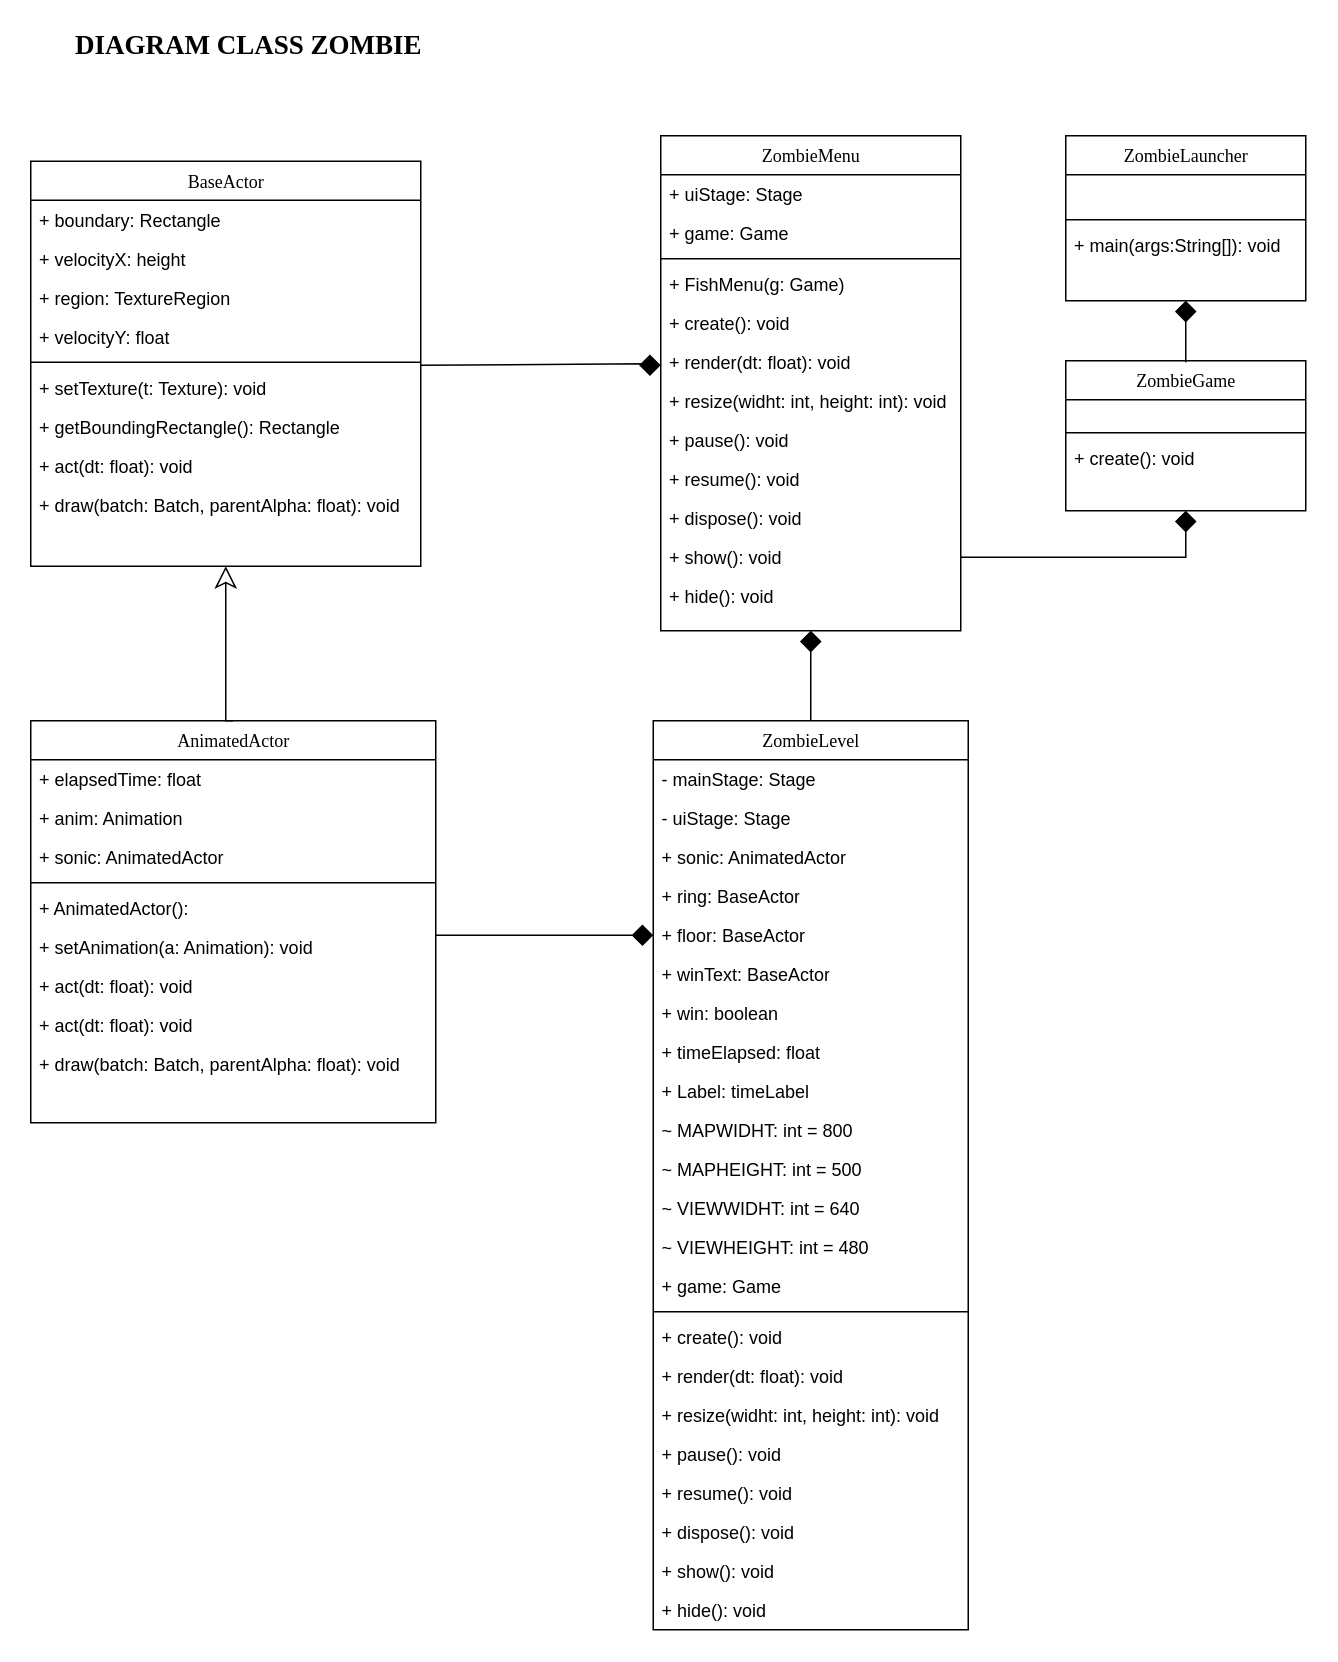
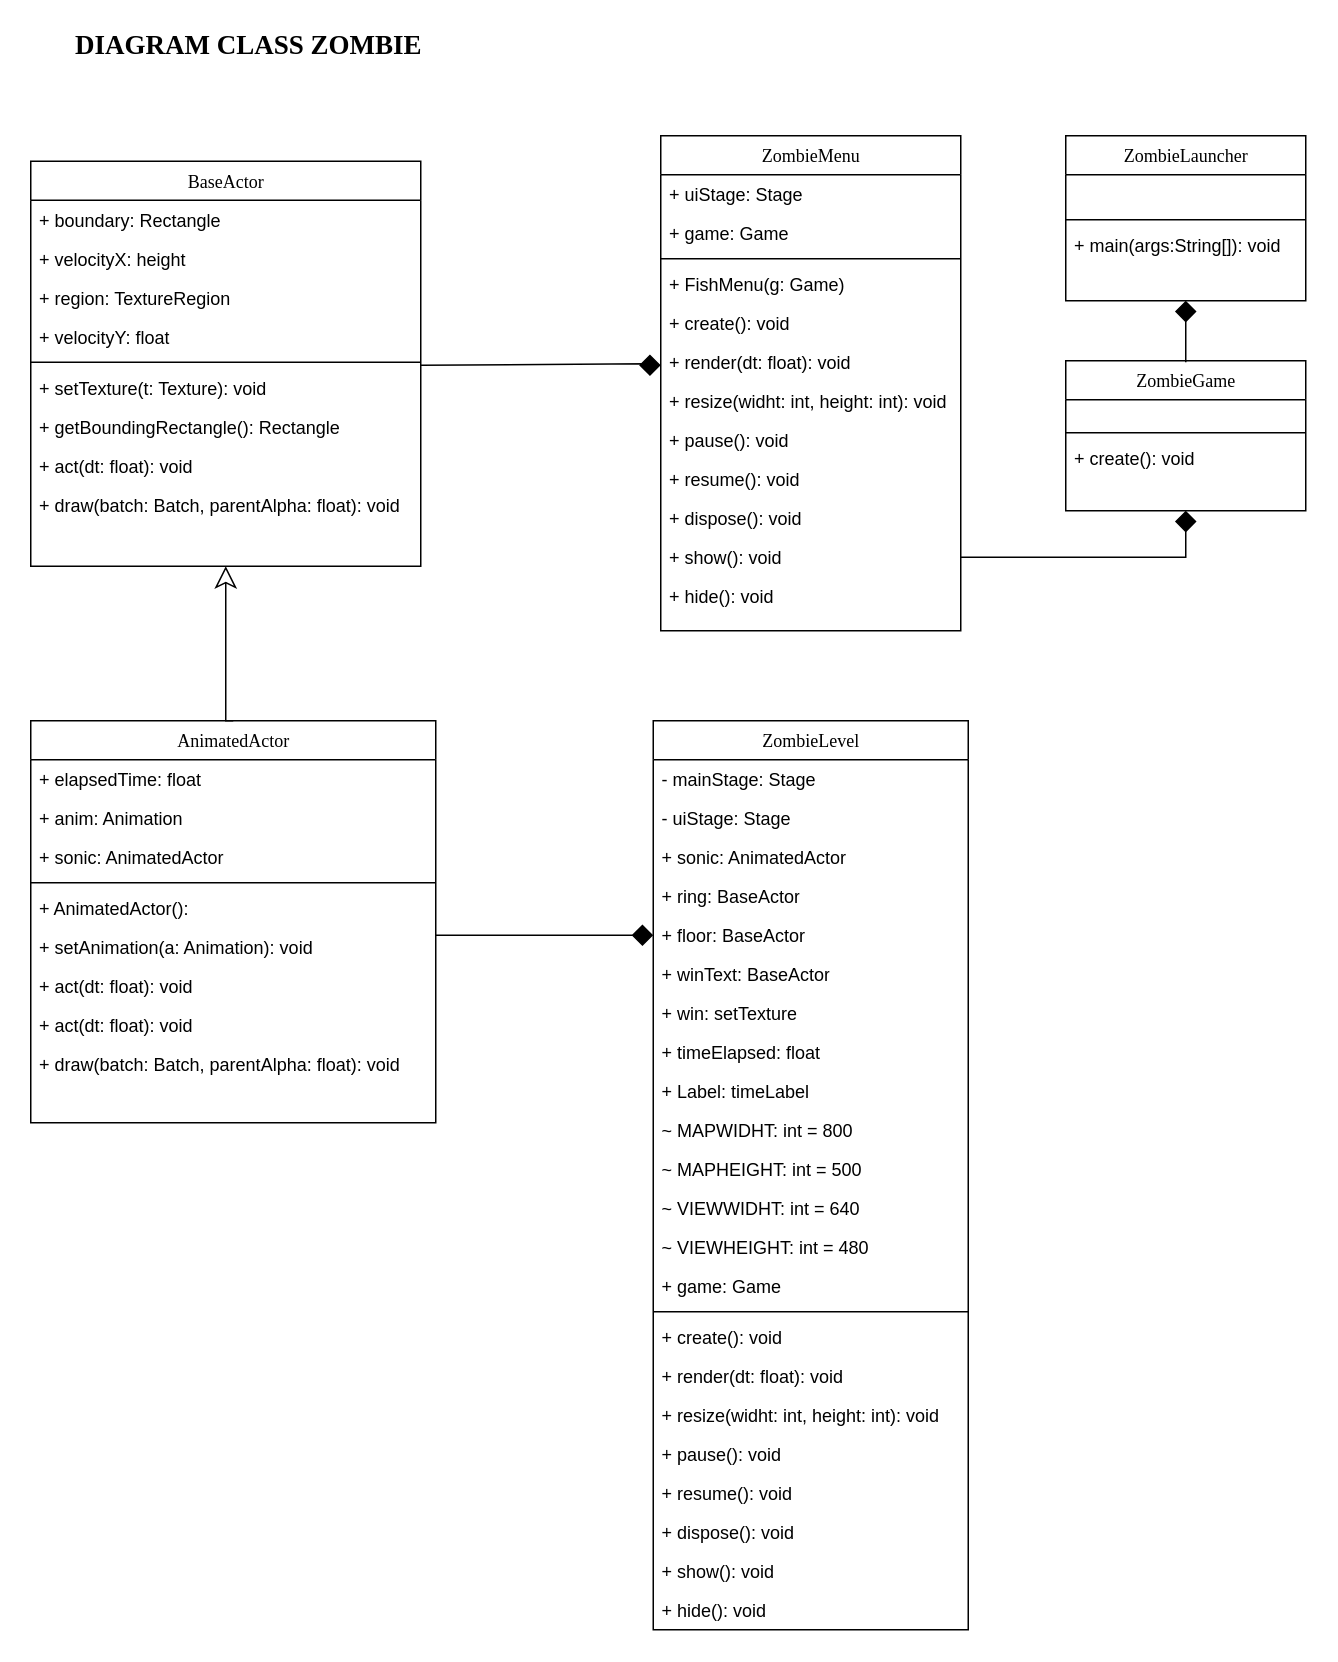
edge "ZombieLevel" -> "ZombieMenu": removed
node "+ win: boolean": label "+ win: boolean" -> "+ win: setTexture"
